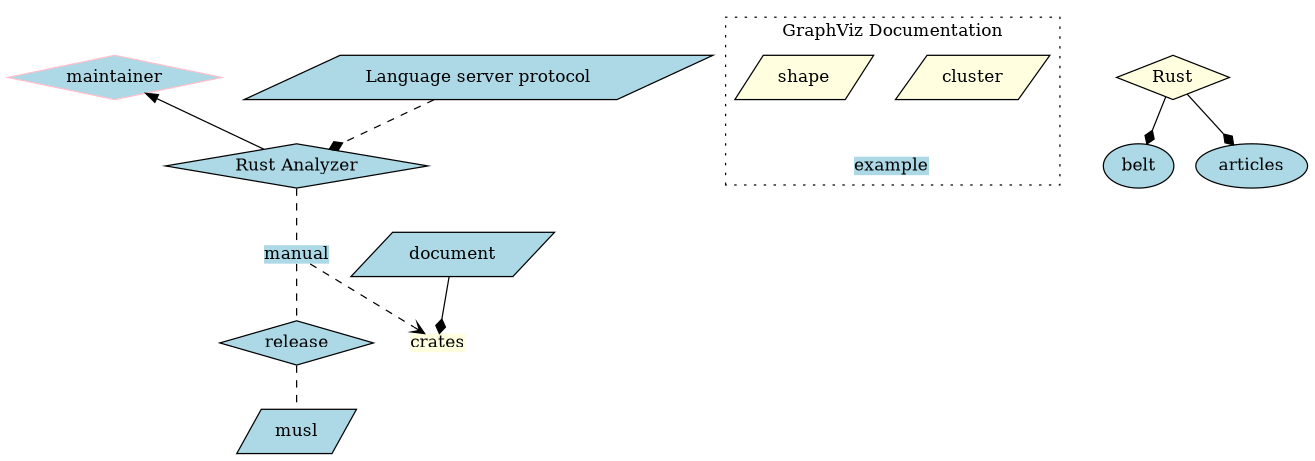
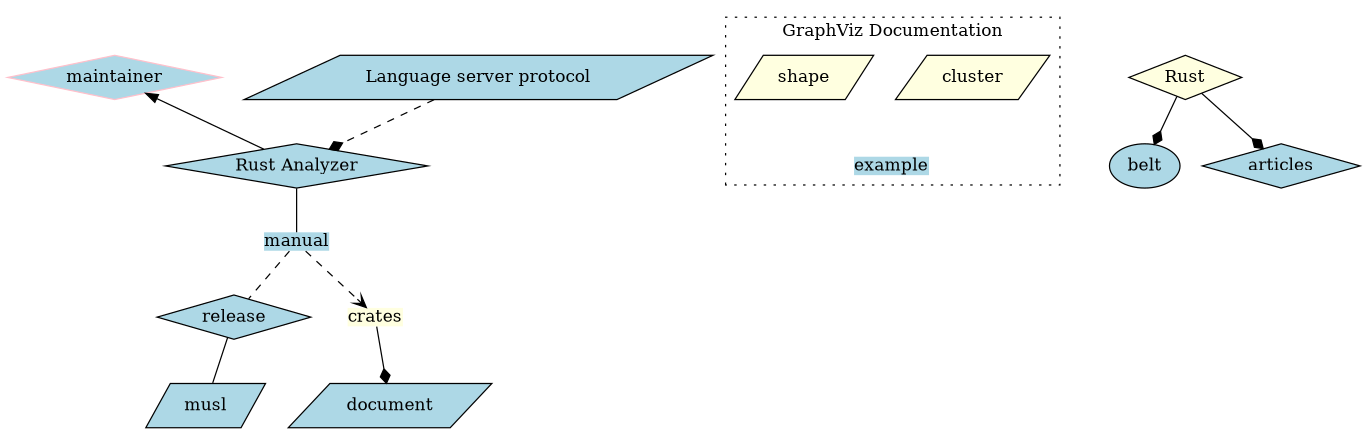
node "articles": shape ellipse -> diamond
edge "Rust Analyzer" -- "manual": style dashed -> solid
edge "document" -> "crates": reversed
edge "release" -- "musl": style dashed -> solid
